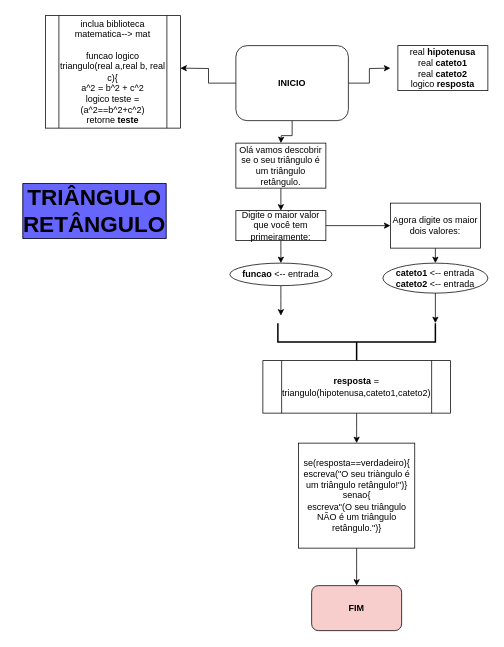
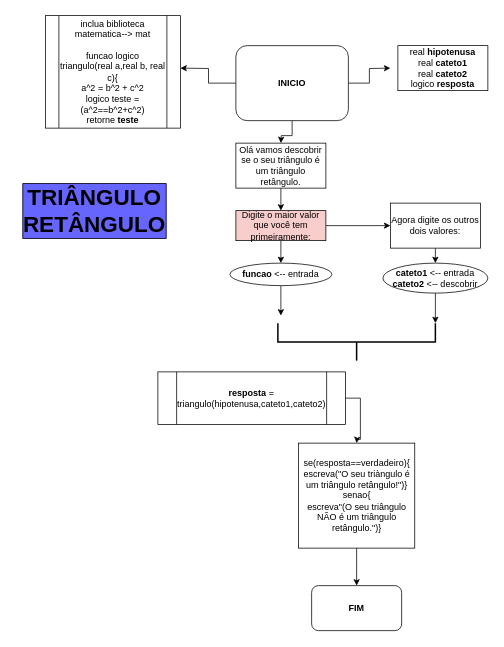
node "Digite o maior valor que você tem primeiramente:": fillcolor #ffffff -> #f8cecc
node "Agora digite os maior dois valores:": label "Agora digite os maior dois valores:" -> "Agora digite os outros dois valores:"
node "cateto1 <-- entrada cateto2 <-- entrada": label "cateto1 <-- entrada cateto2 <-- entrada" -> "cateto1 <-- entrada cateto2 <-- descobrir"
node "resposta = triangulo(hipotenusa,cateto1,cateto2)": moved (357, 387) -> (252, 398)
node "FIM": fillcolor #f8cecc -> #ffffff
